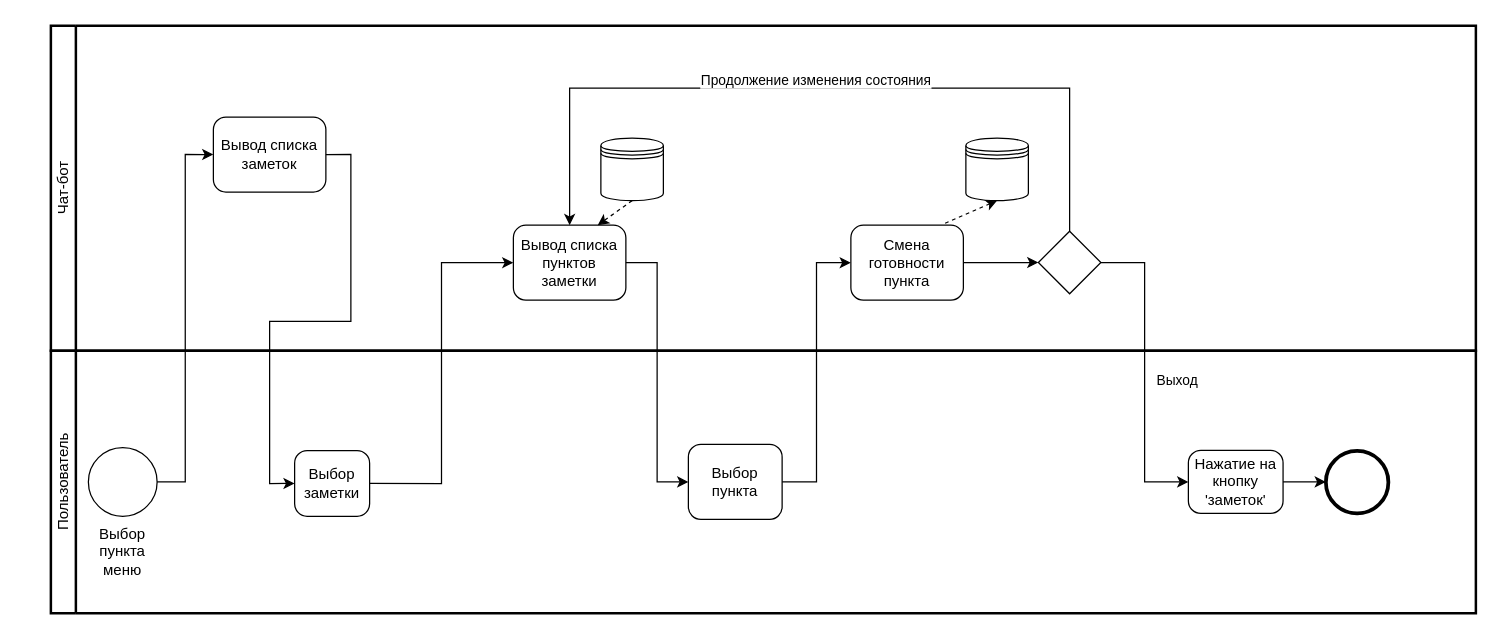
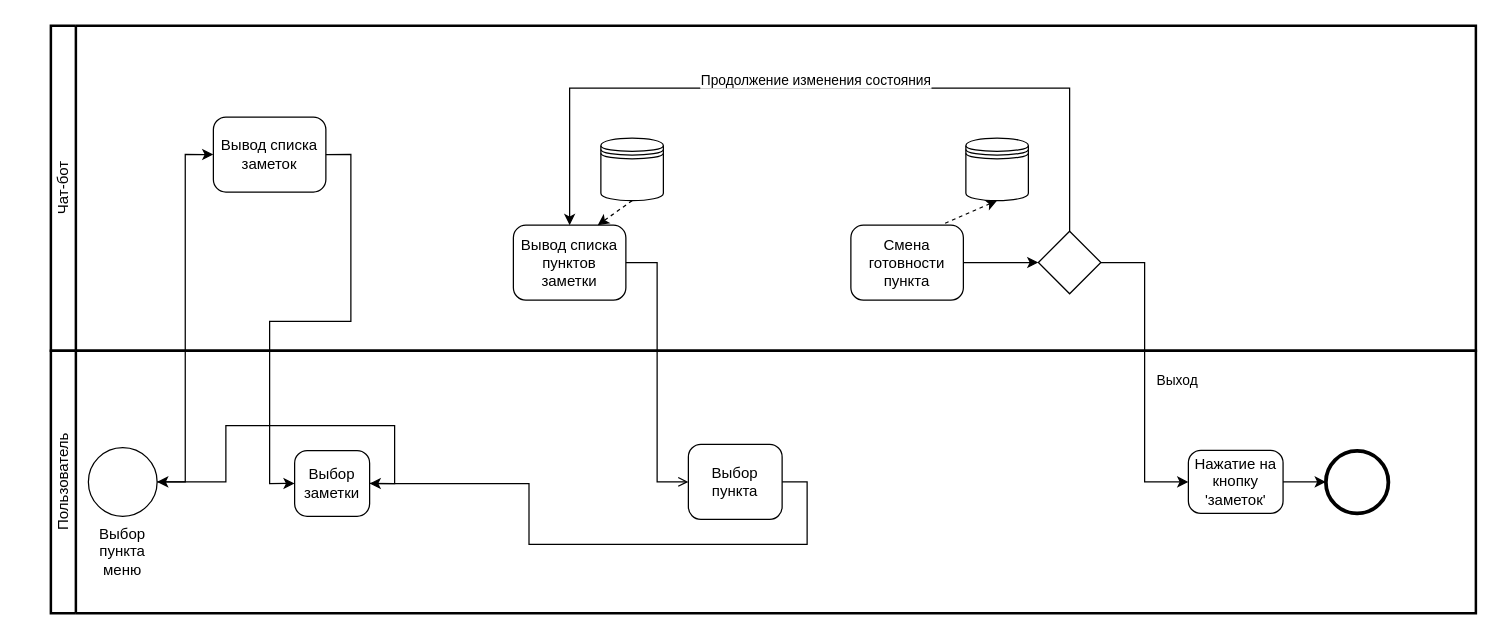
edge "Выбор заметки" -> "Вывод списка пунктов заметки": now "Выбор заметки" -> "Выбор пункта меню"
edge "Выбор пункта" -> "Смена готовности пункта": now "Выбор пункта" -> "Выбор заметки"
edge "Вывод списка пунктов заметки" -> "Выбор пункта": arrowhead classic -> open
